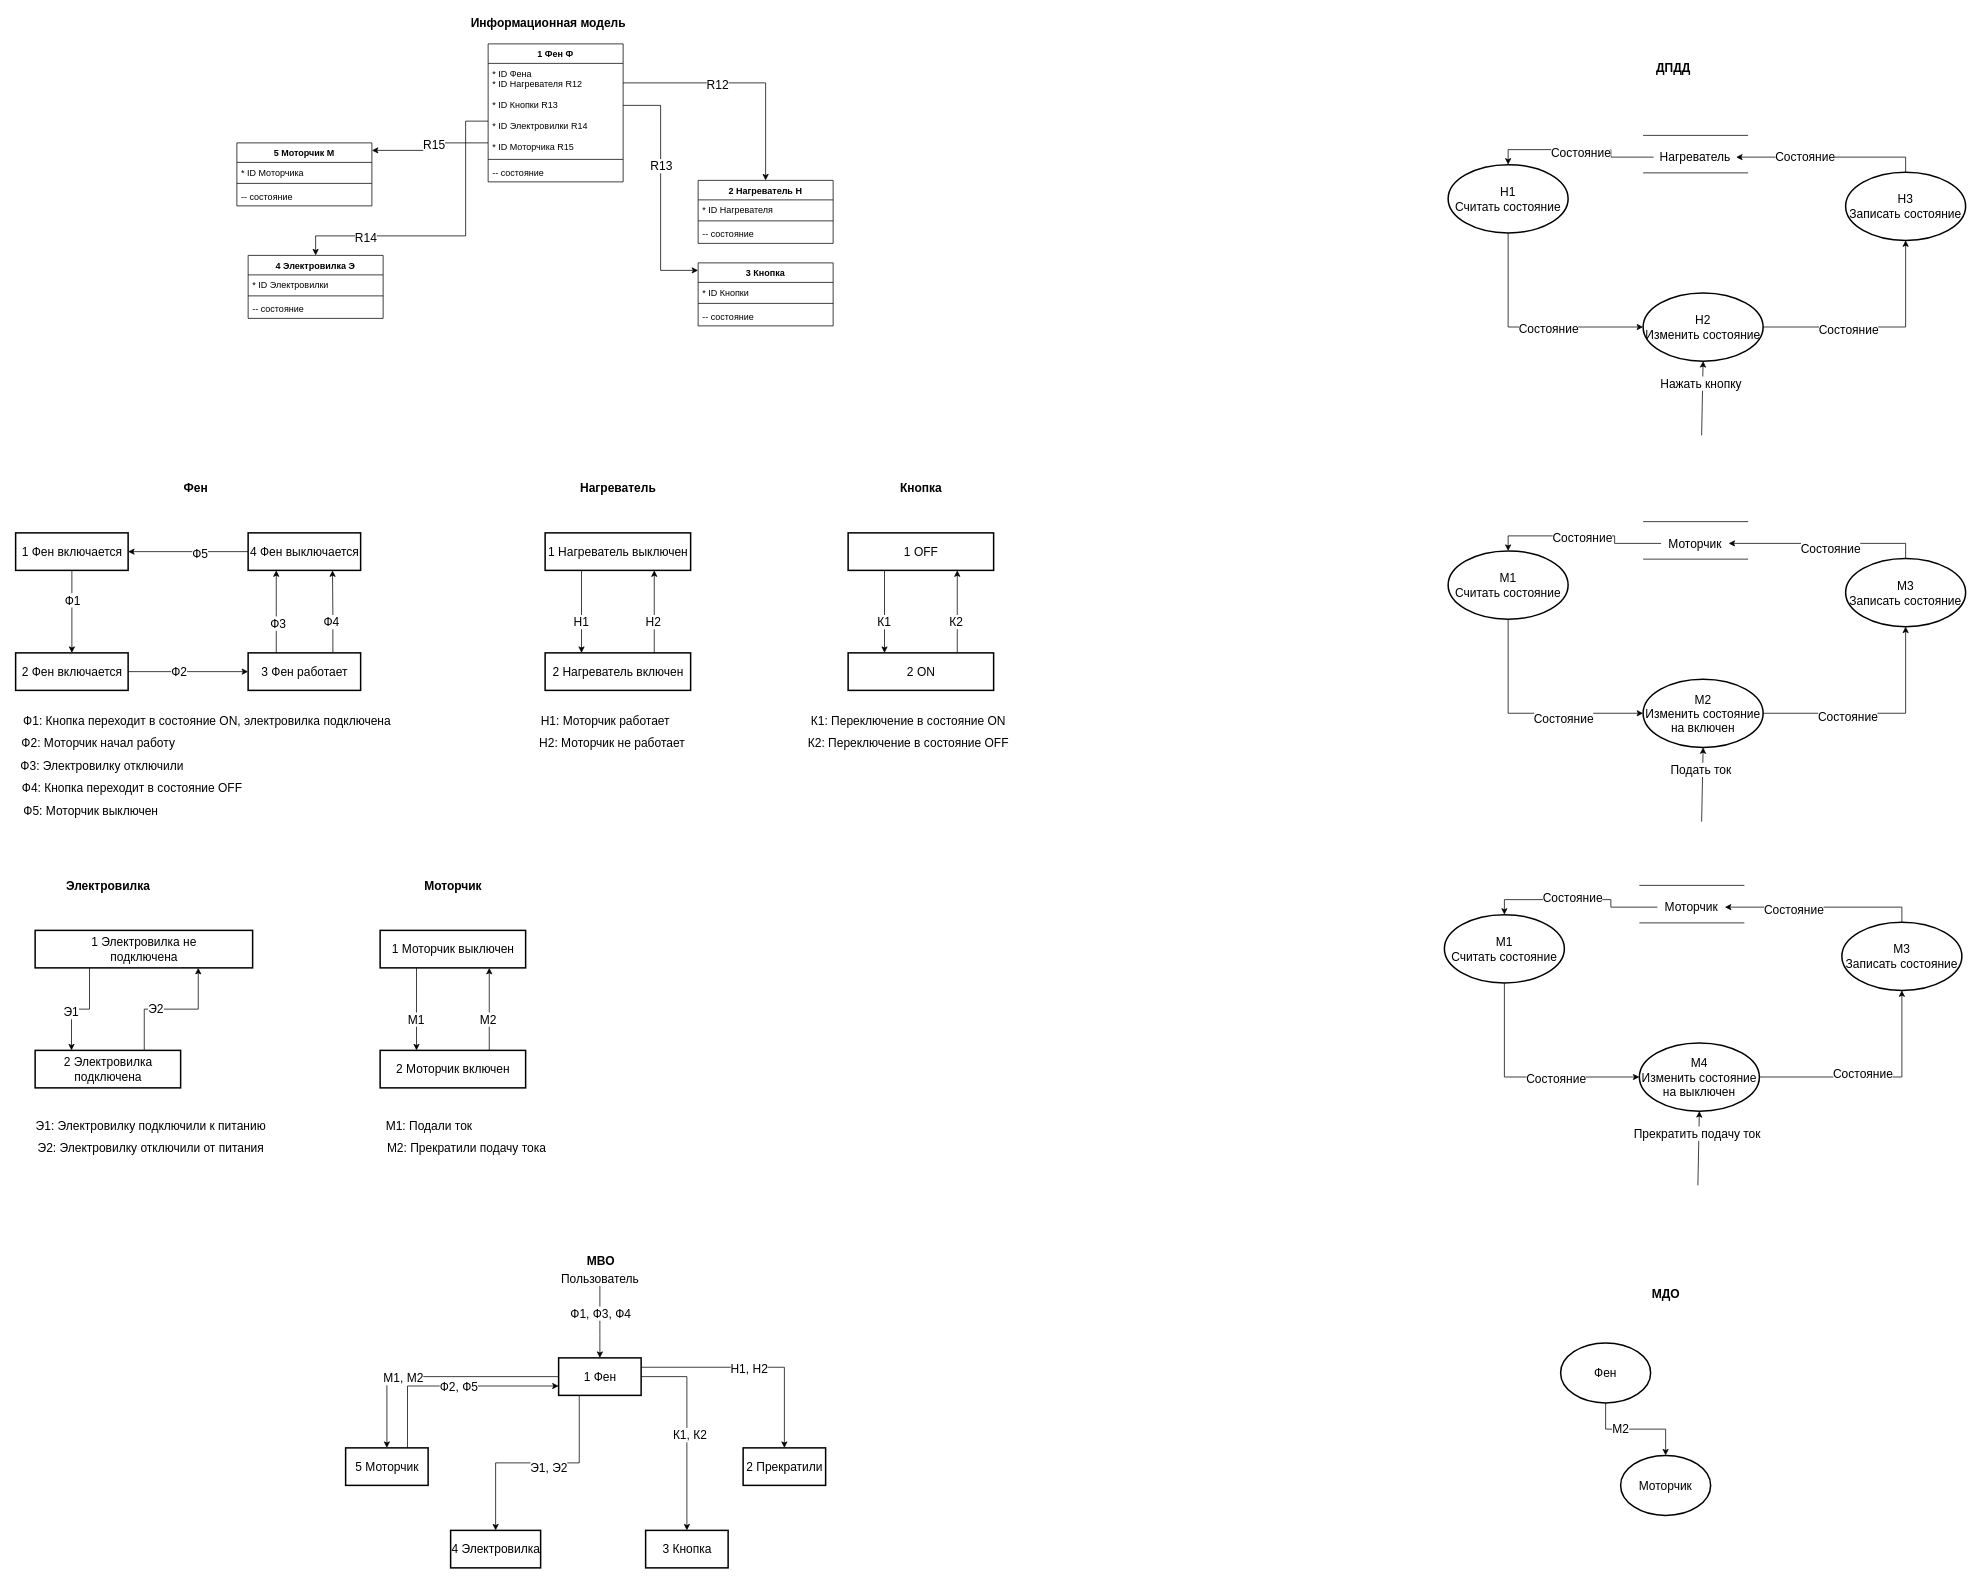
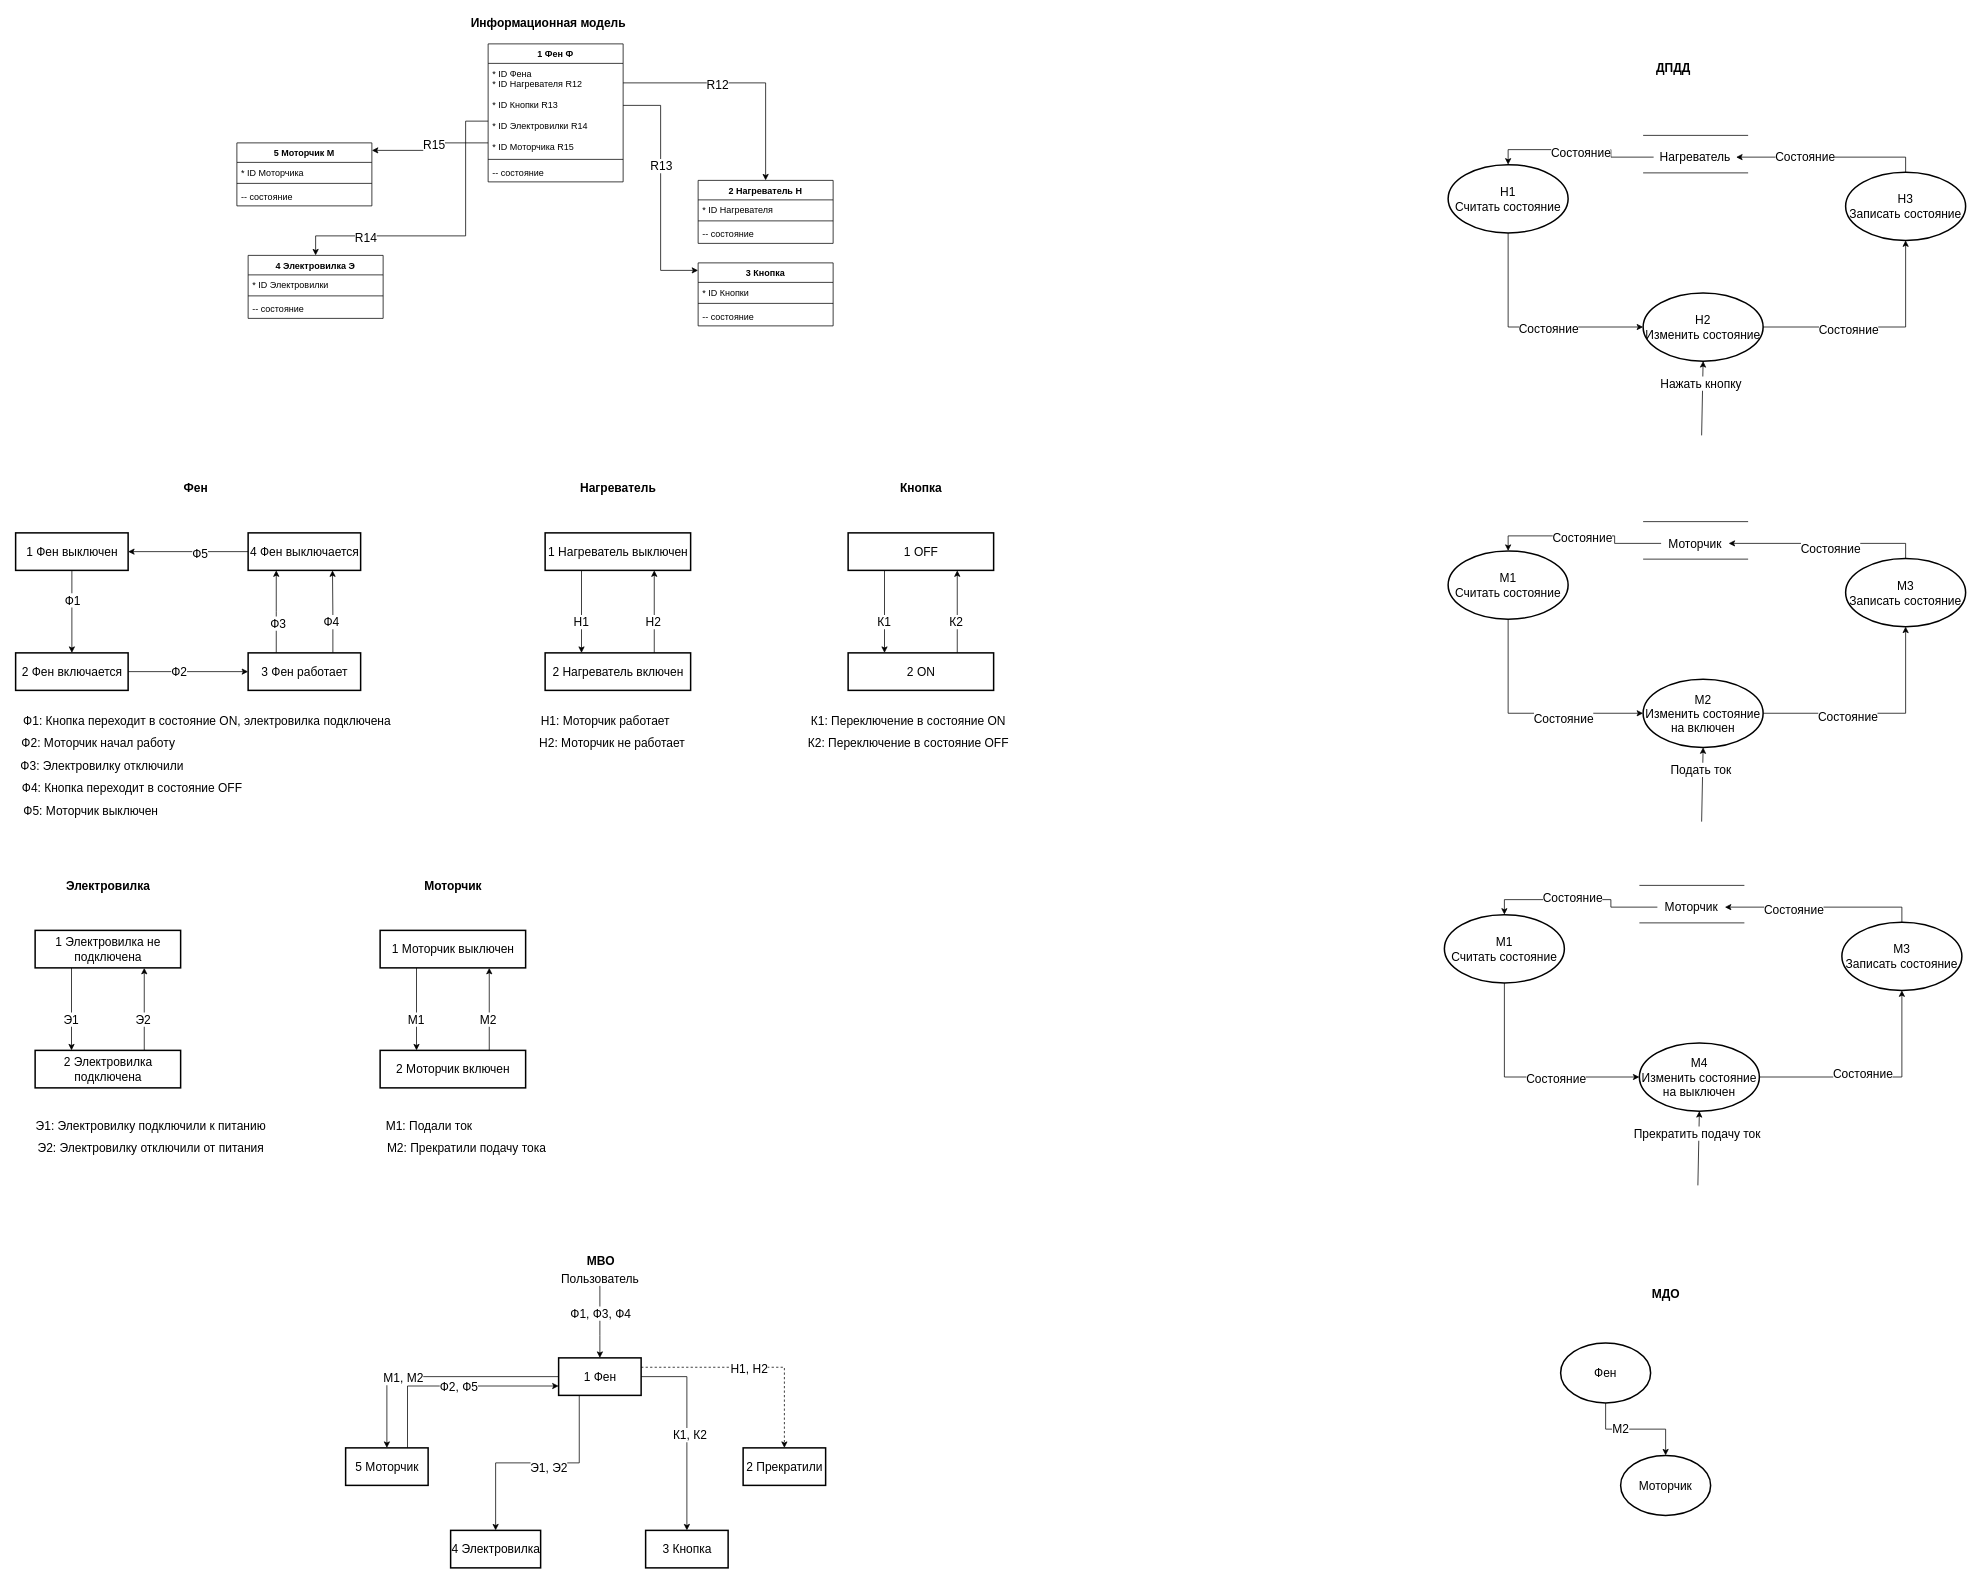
node "1 Фен включается": label "1 Фен включается" -> "1 Фен выключен"
node "1 Электровилка не подключена": size 218x38 -> 146x38
edge "1 Фен" -> "2 Прекратили": style solid -> dashed
